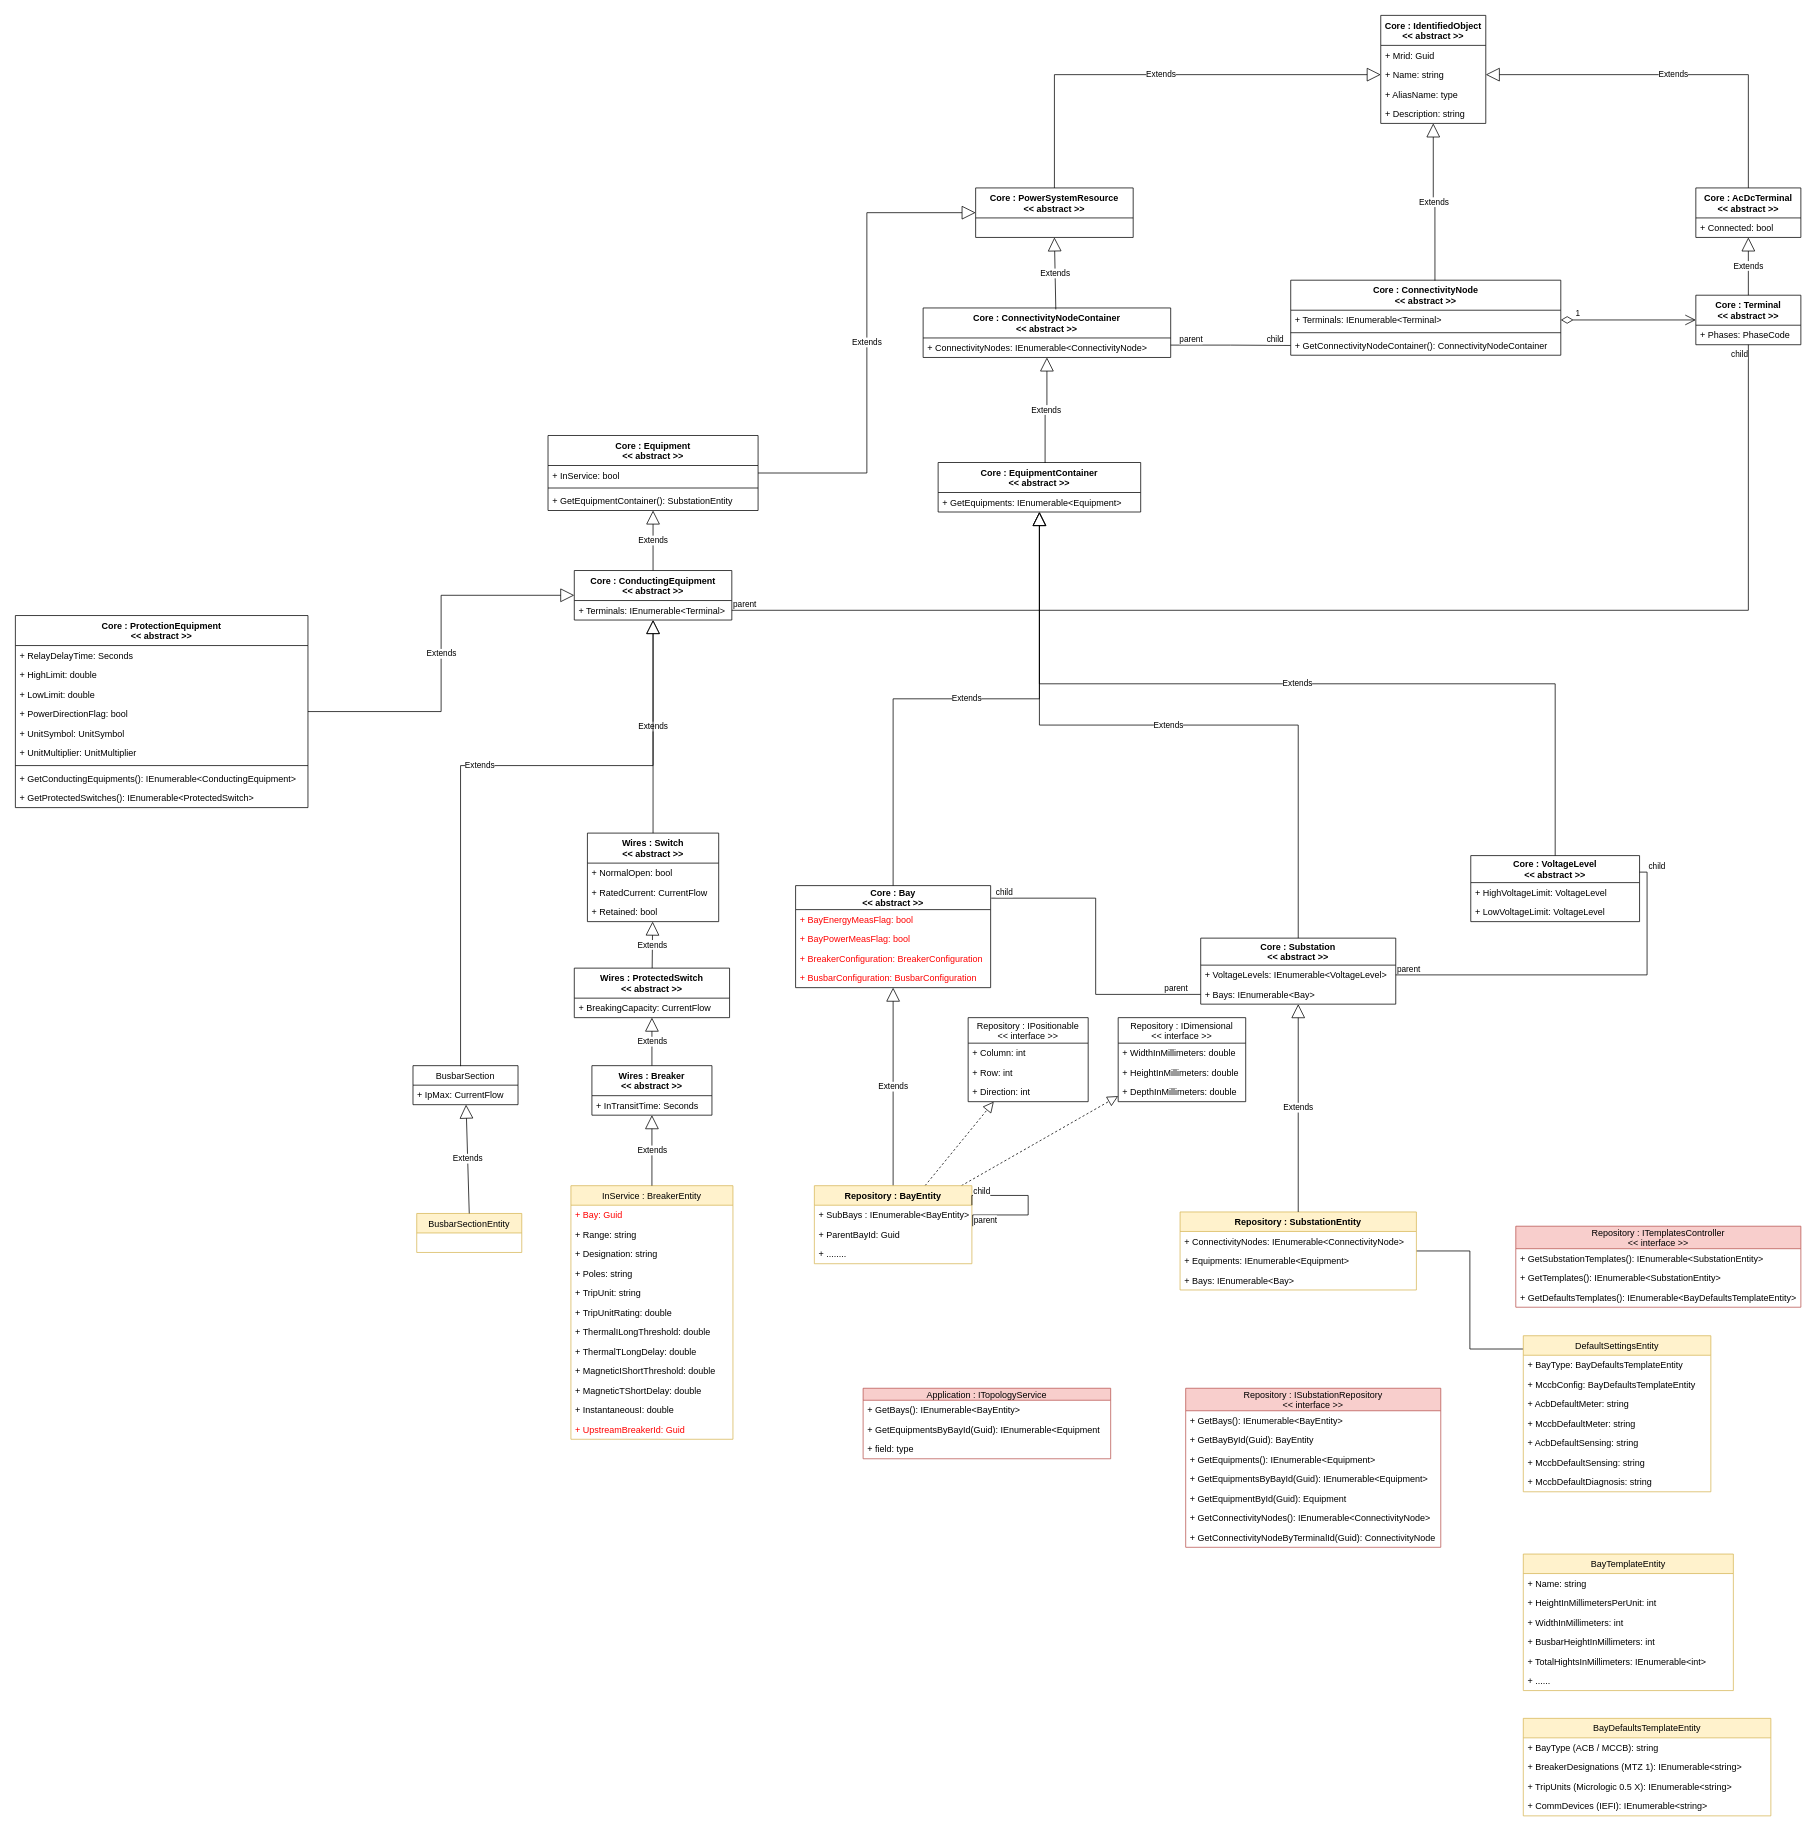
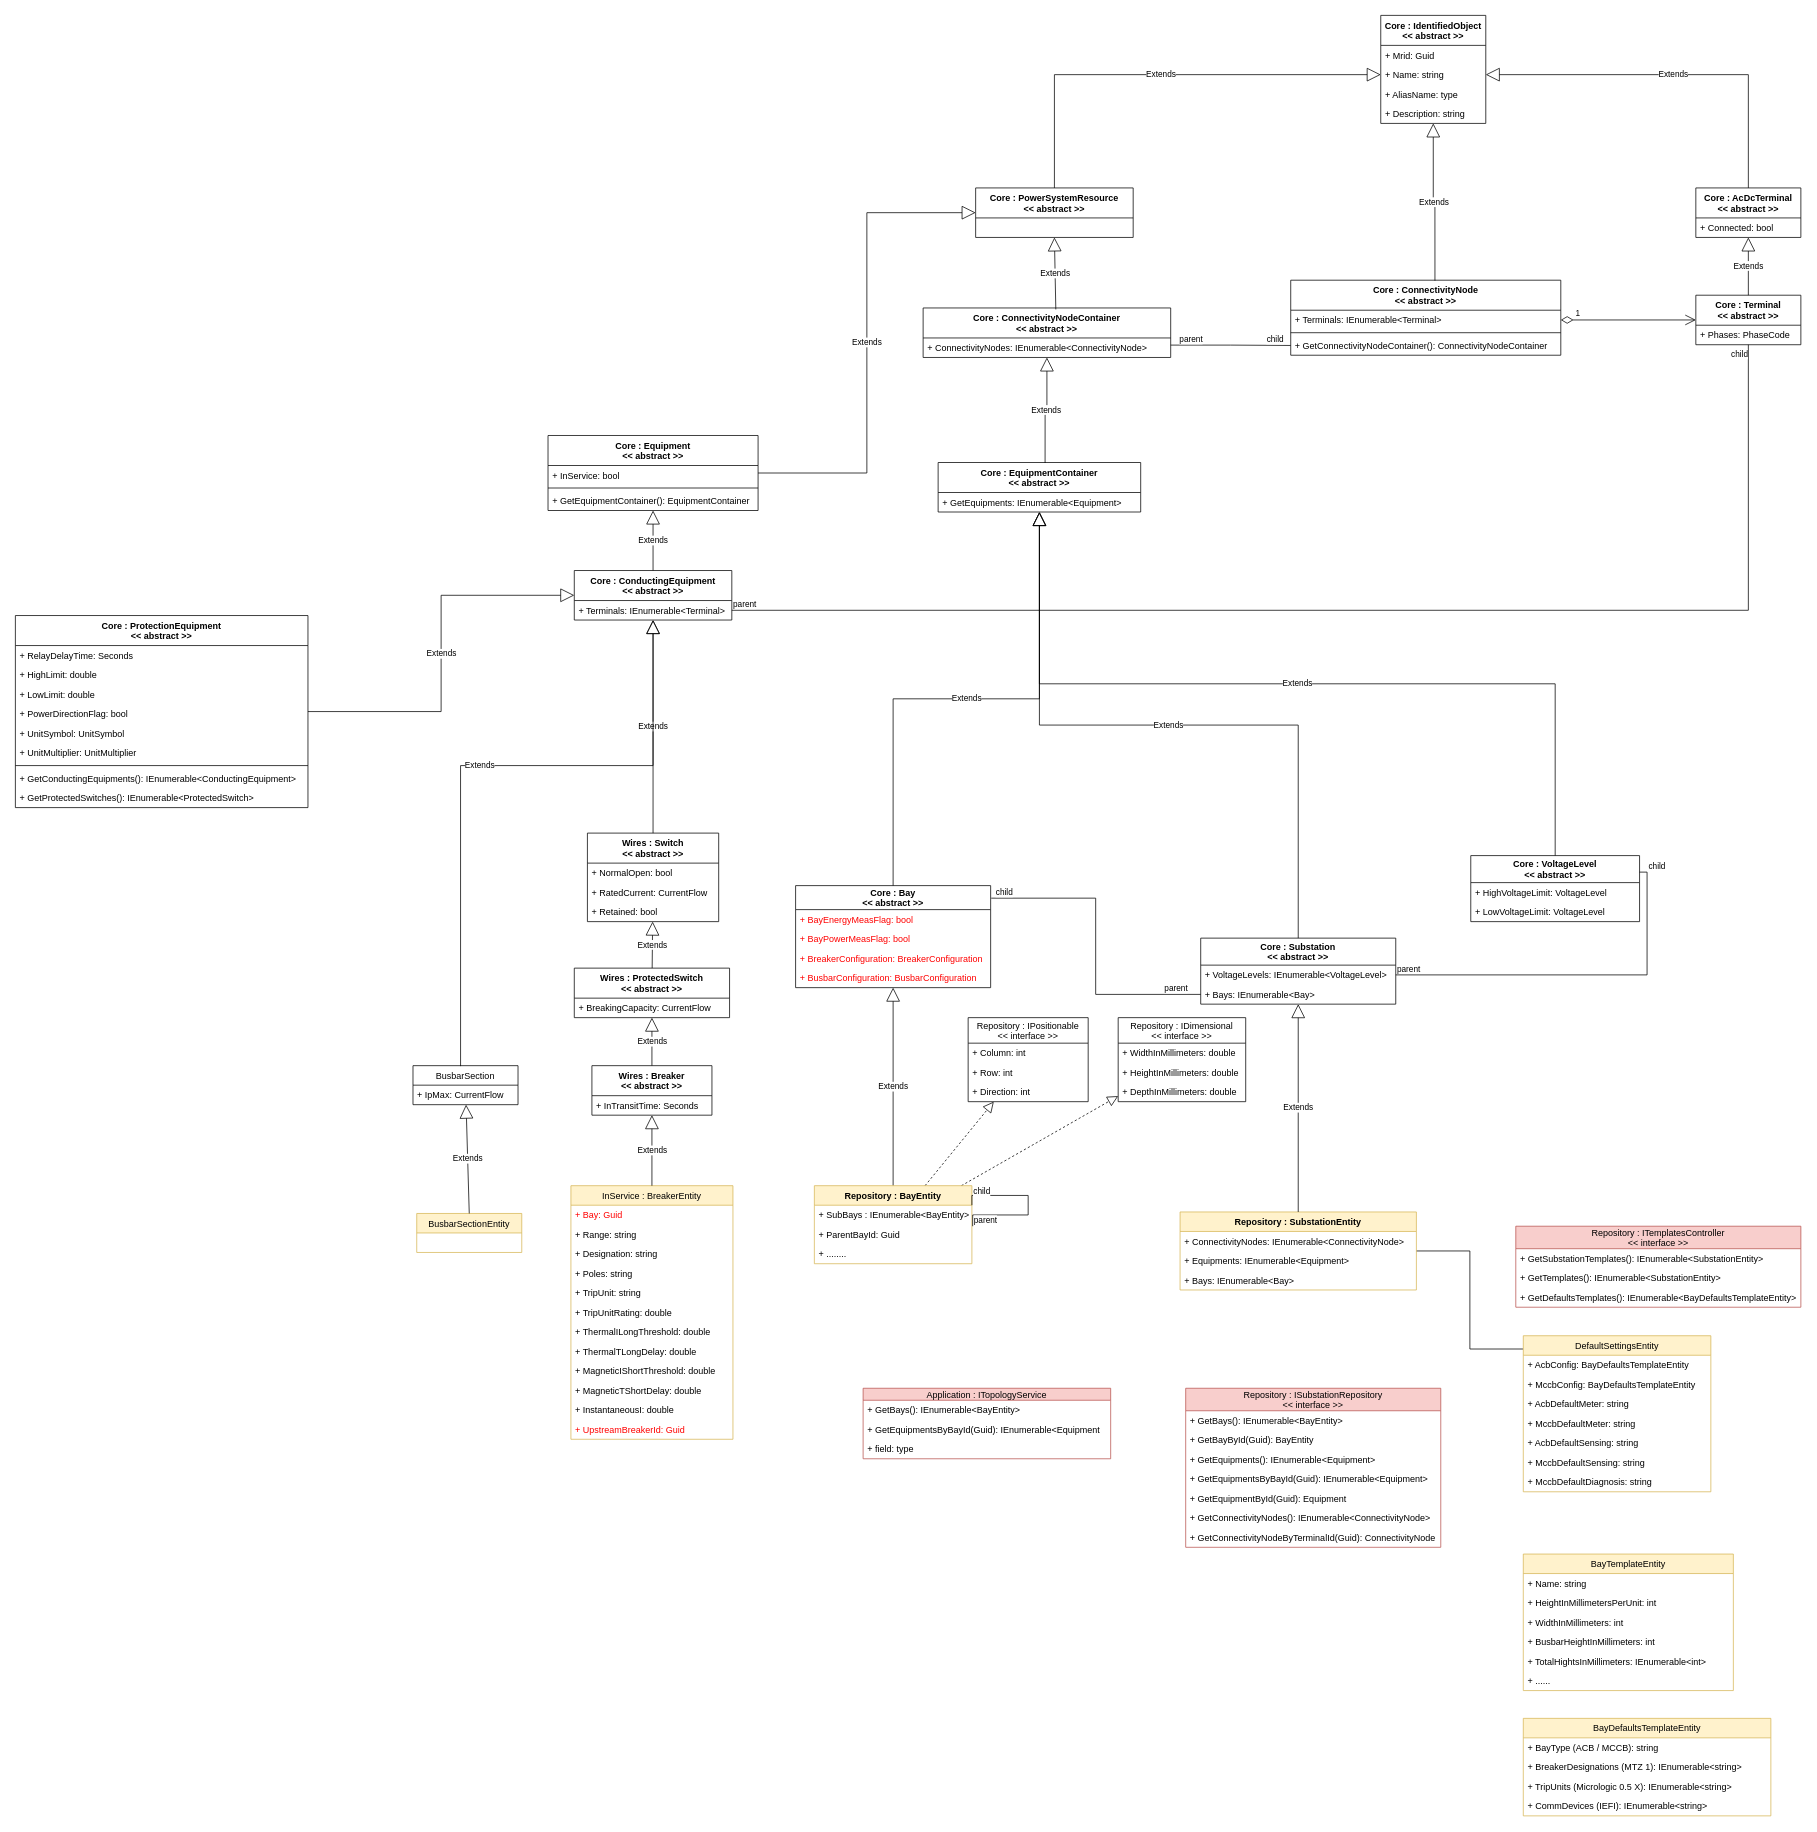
node "+ GetEquipmentContainer(): SubstationEntity": label "+ GetEquipmentContainer(): SubstationEntity" -> "+ GetEquipmentContainer(): EquipmentContainer"
node "+ BayType: BayDefaultsTemplateEntity": label "+ BayType: BayDefaultsTemplateEntity" -> "+ AcbConfig: BayDefaultsTemplateEntity"
